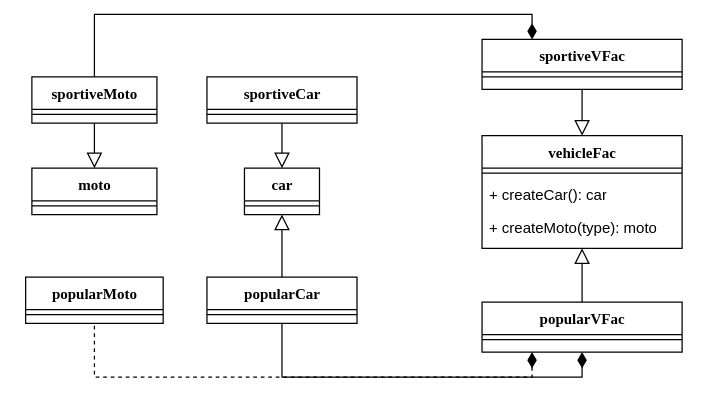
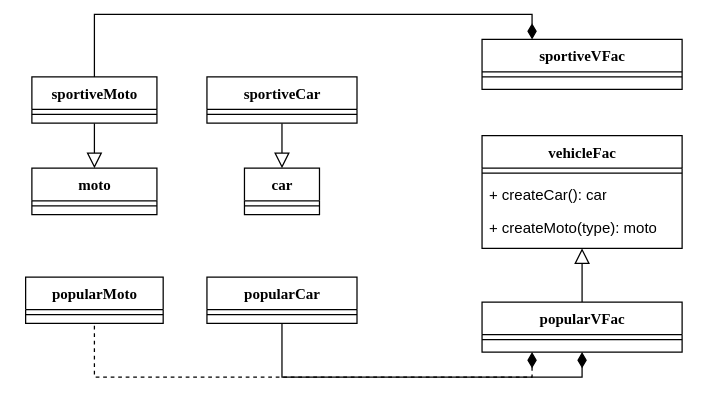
edge "sportiveVFac" -> "vehicleFac": removed
edge "popularCar" -> "car": removed
